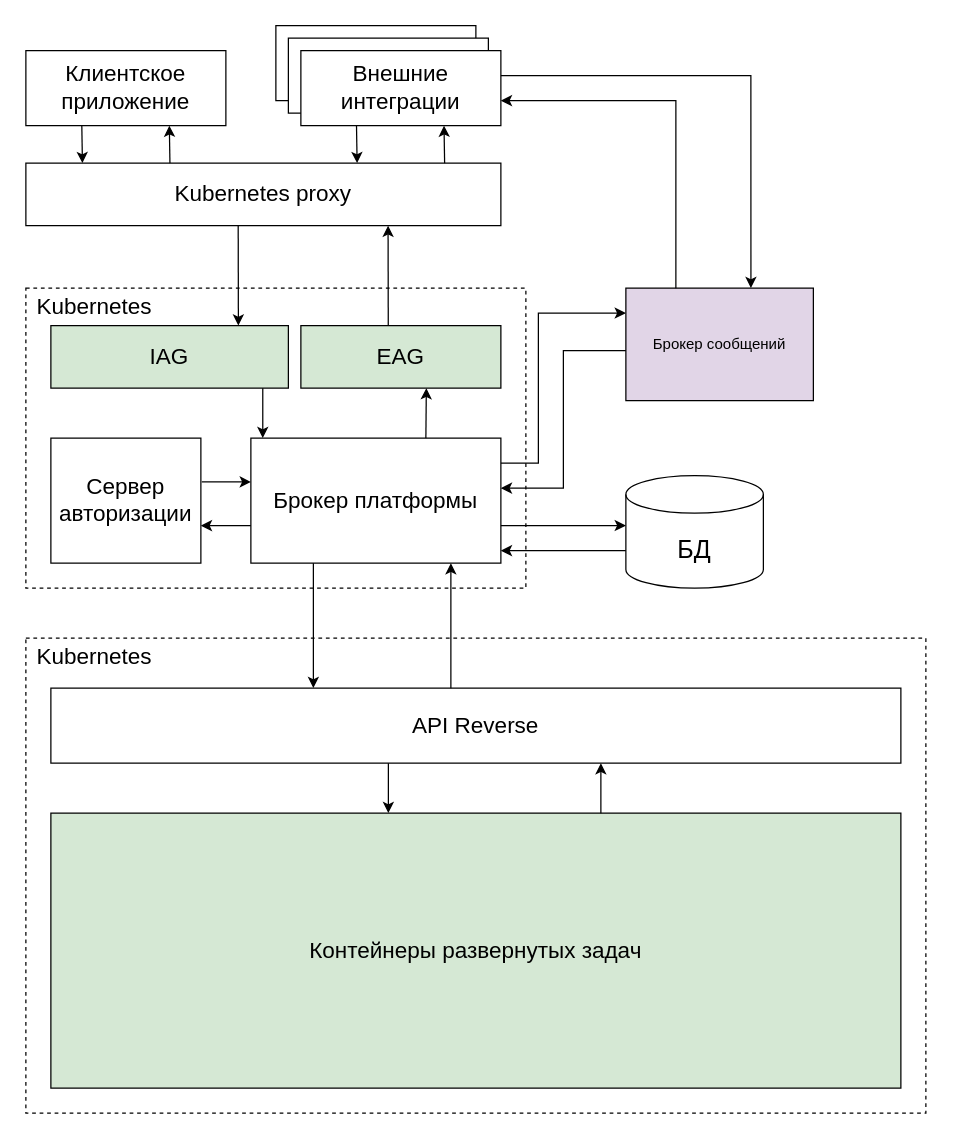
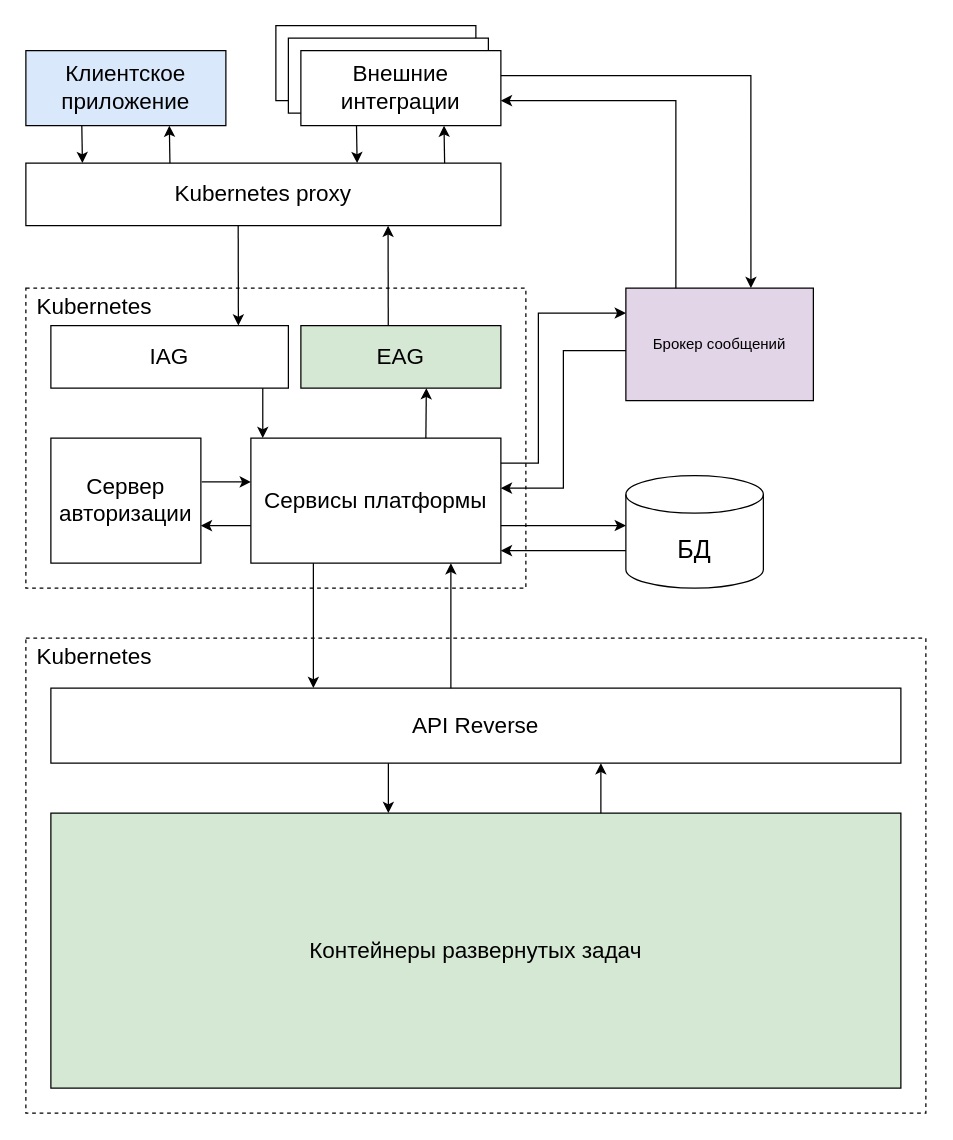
node "Клиентское приложение": fillcolor #ffffff -> #dae8fc
node "IAG": fillcolor #d5e8d4 -> #ffffff
node "Брокер платформы": label "Брокер платформы" -> "Сервисы платформы"
